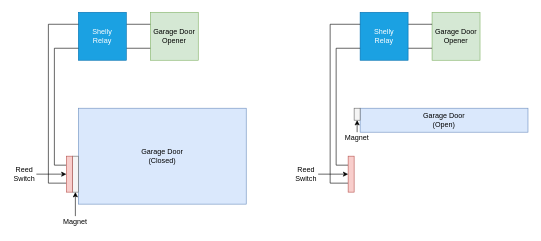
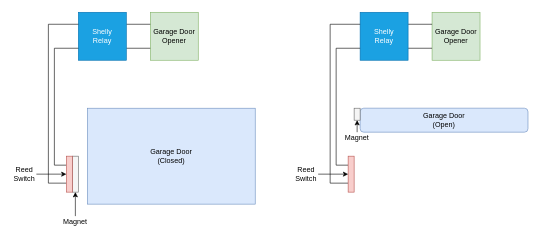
node "Garage Door (Open)": shape rectangle -> rounded rectangle
node "Garage Door (Closed)": moved (162, 156) -> (171, 156)
